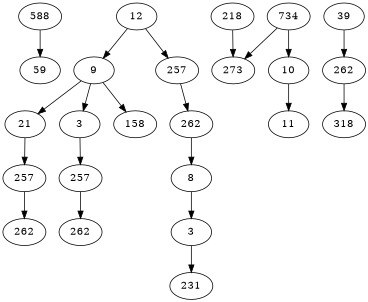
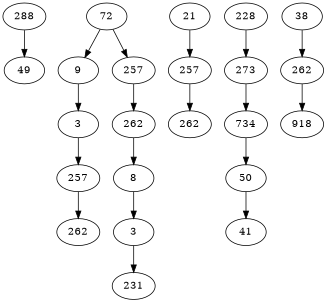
node "588": label "588" -> "288"
node "12": label "12" -> "72"
node "218": label "218" -> "228"
node "39": label "39" -> "38"
edge "734" -> "273": reversed
node "59": label "59" -> "49"
node "10": label "10" -> "50"
edge "9" -> "21": removed
node "158": removed
node "11": label "11" -> "41"
node "318": label "318" -> "918"
